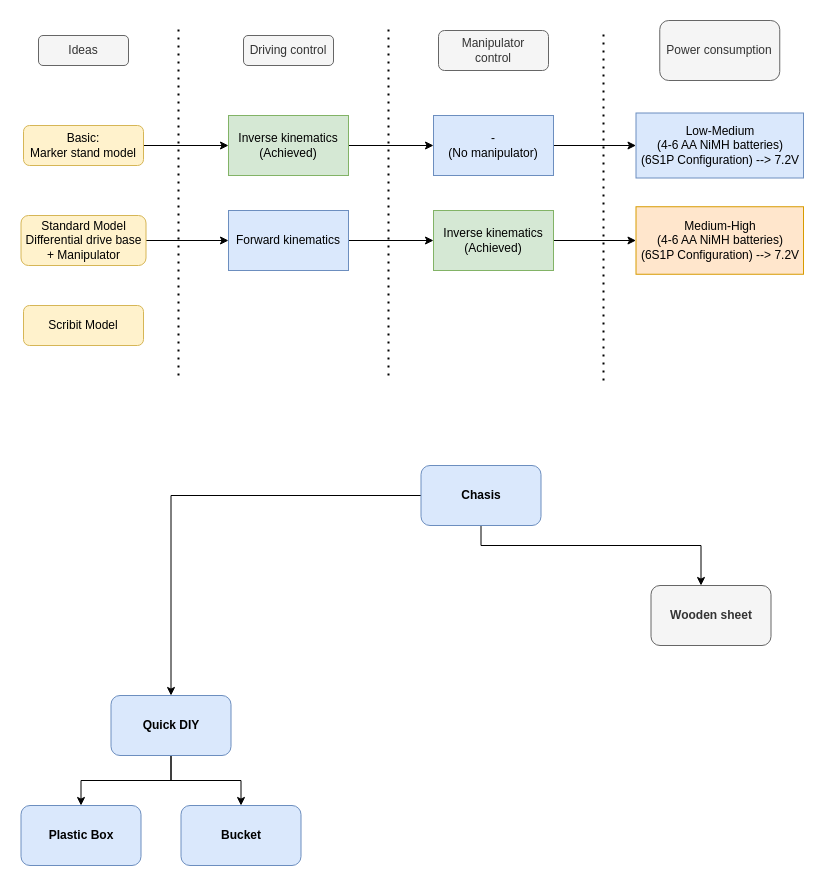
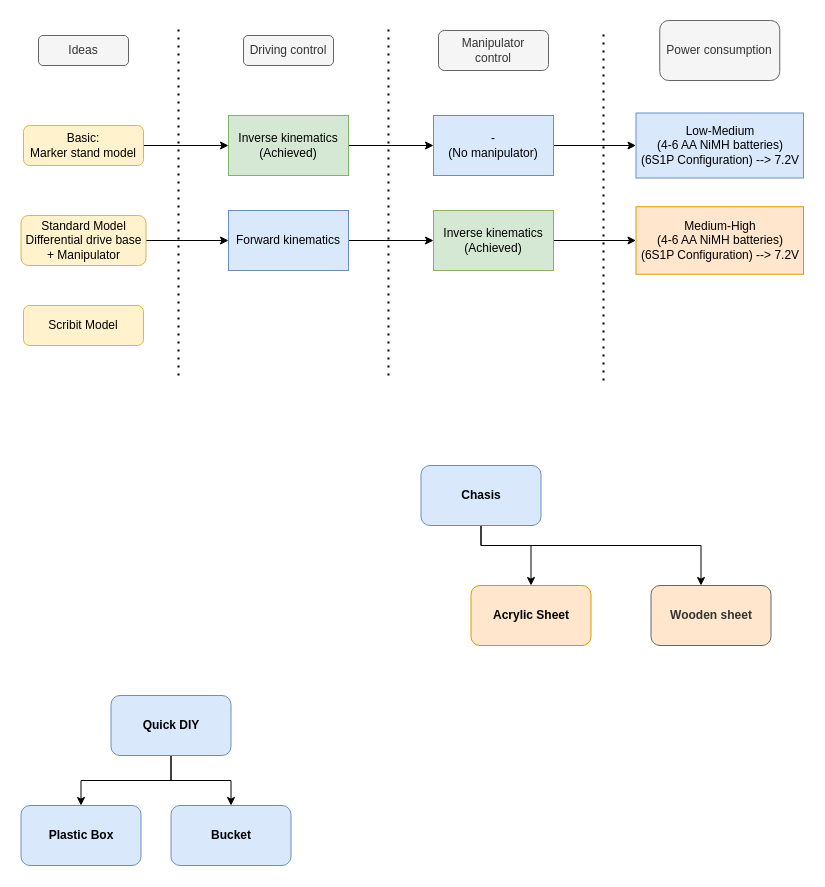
edge "Chasis" -> "Quick DIY": removed
edge "Chasis" -> "Acrylic Sheet": added
node "Acrylic Sheet": added
node "Wooden sheet": fillcolor #f5f5f5 -> #ffe6cc
node "Bucket": moved (241, 836) -> (231, 836)
